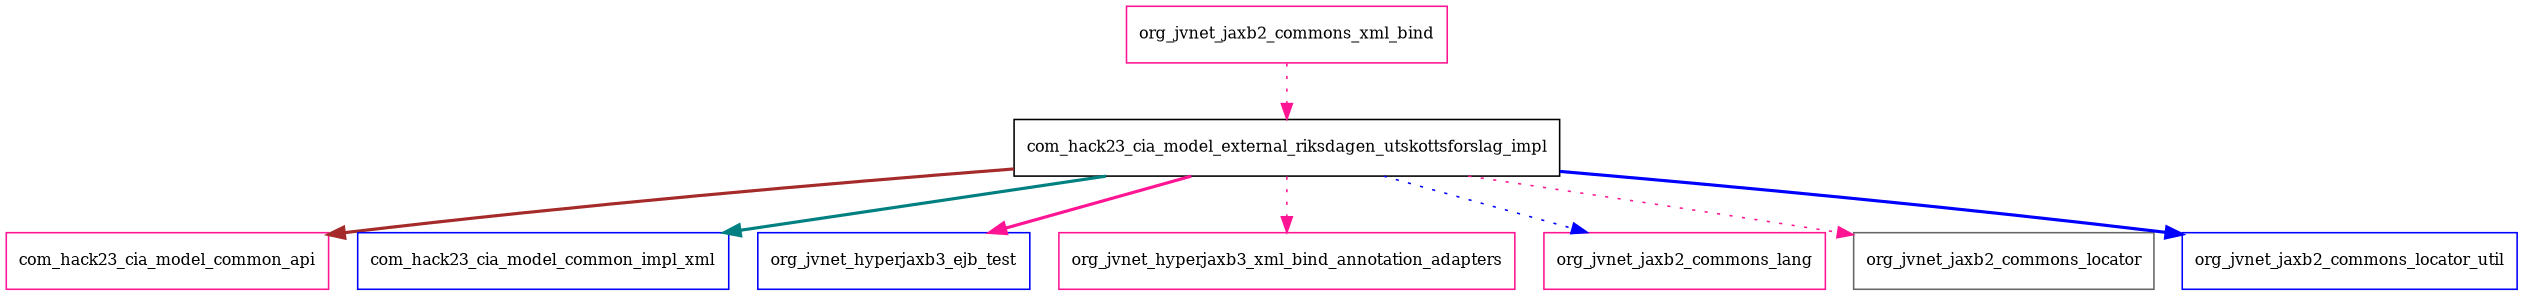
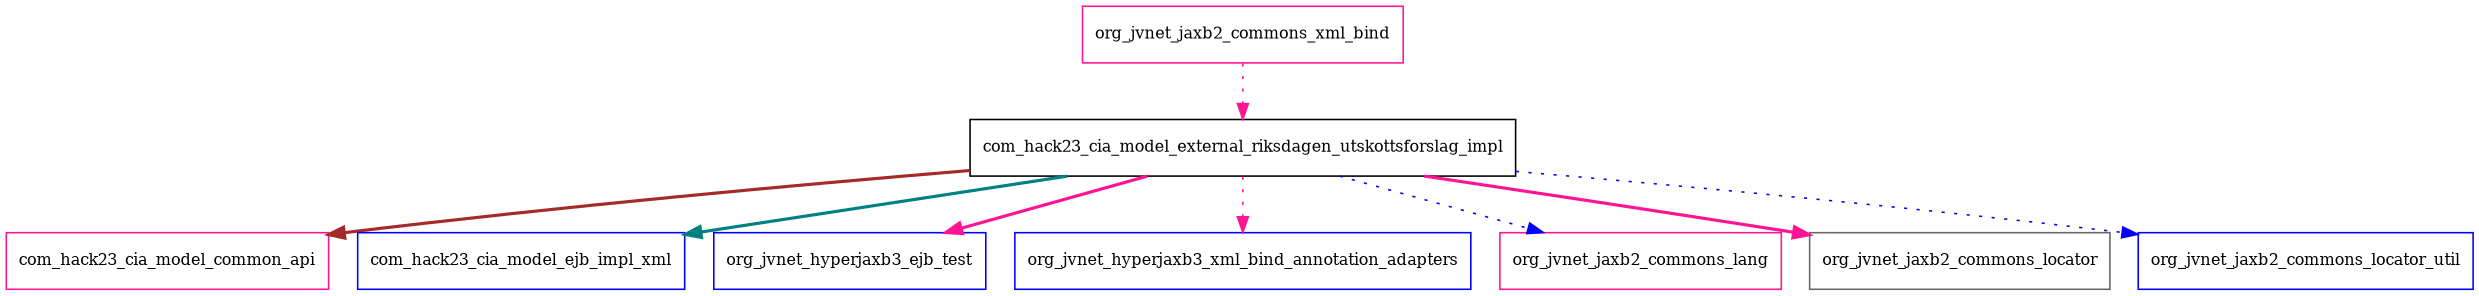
edge "com_hack23_cia_model_external_riksdagen_utskottsforslag_impl" -> "org_jvnet_jaxb2_commons_locator_util": style bold -> dotted
edge "com_hack23_cia_model_external_riksdagen_utskottsforslag_impl" -> "org_jvnet_jaxb2_commons_locator": style dotted -> bold
node "com_hack23_cia_model_common_impl_xml": label "com_hack23_cia_model_common_impl_xml" -> "com_hack23_cia_model_ejb_impl_xml"
node "org_jvnet_hyperjaxb3_xml_bind_annotation_adapters": color deeppink -> blue
